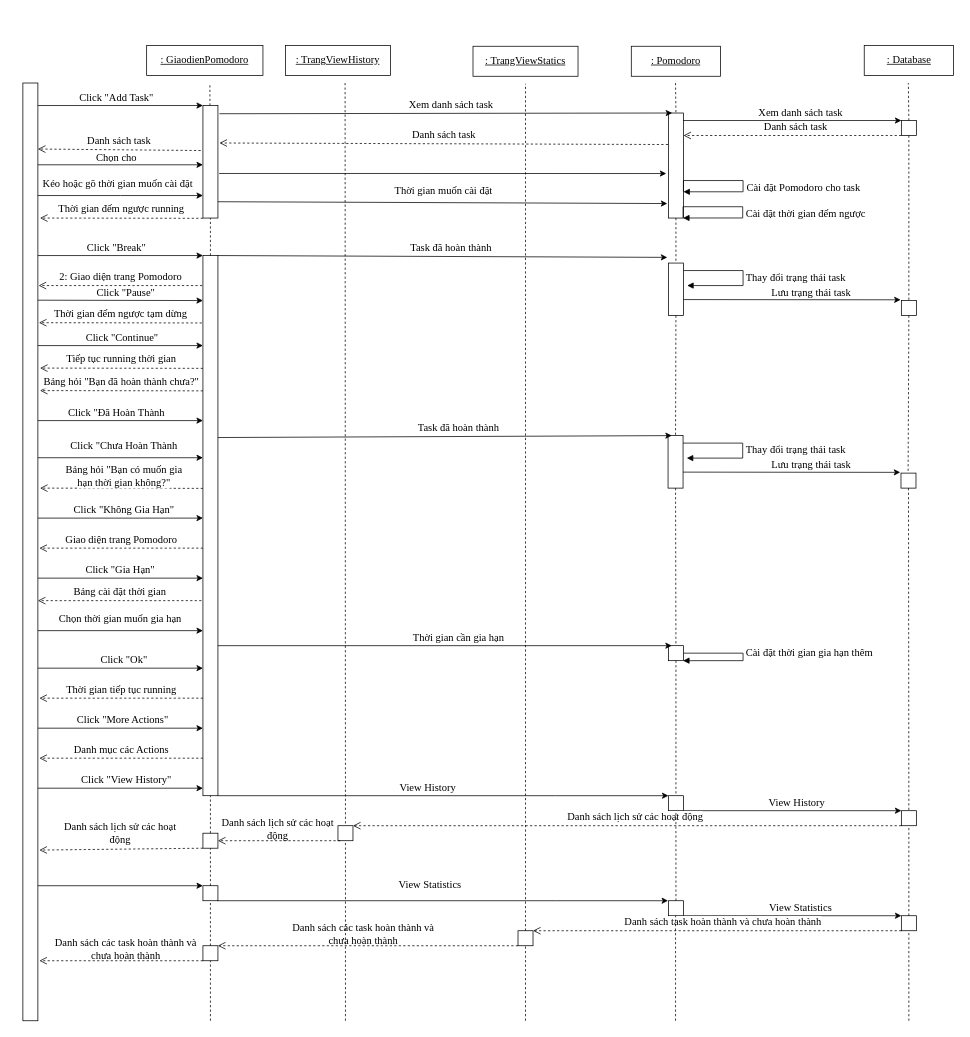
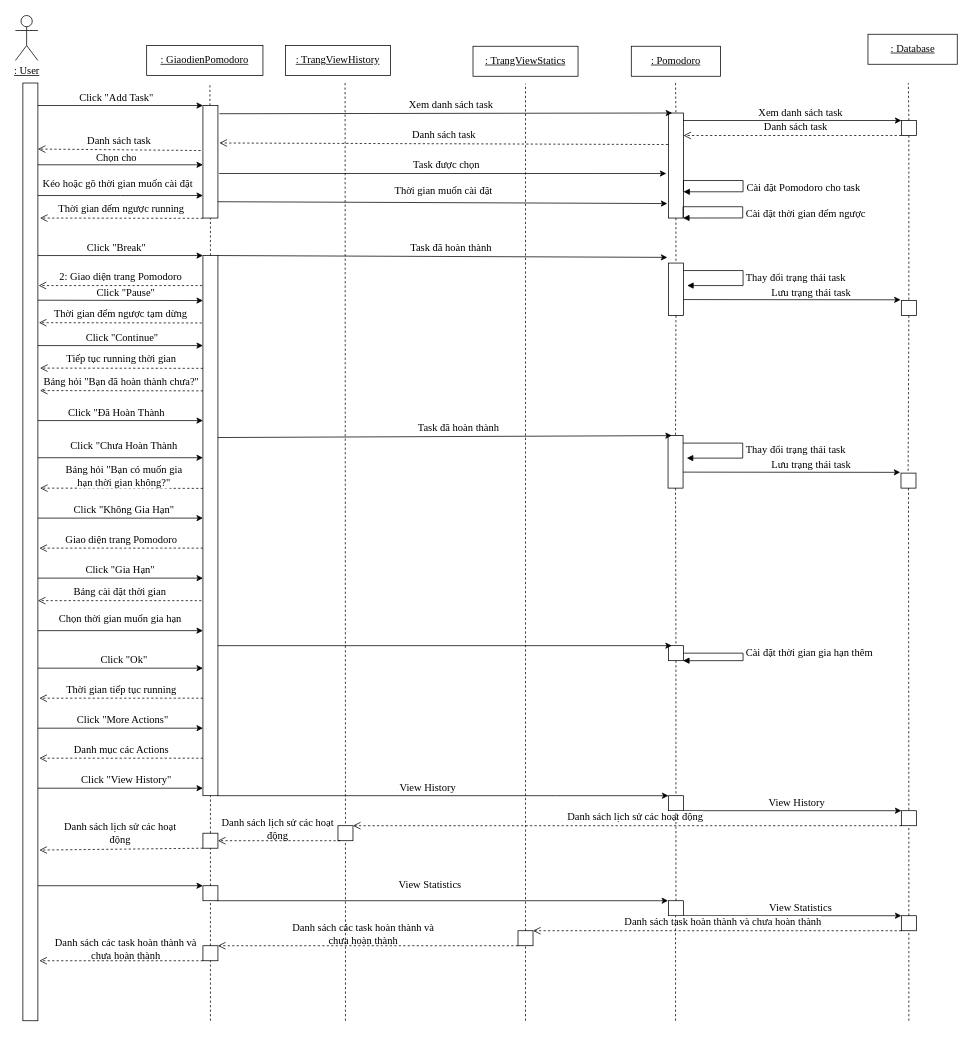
node ": User": added
node ": Database": moved (909, 60) -> (912, 49)
node "Task được chọn": added
node "Thời gian cần gia hạn": removed
